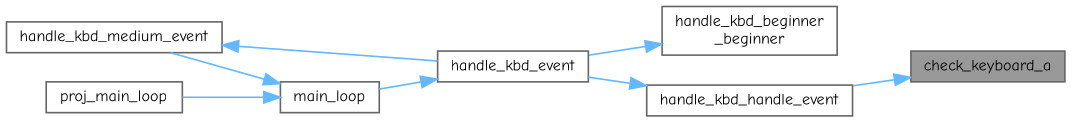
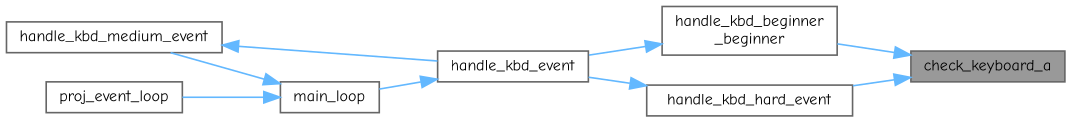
edge "handle_kbd_beginner _beginner" -> "check_keyboard_a": added
node "proj_main_loop": label "proj_main_loop" -> "proj_event_loop"
node "handle_kbd_handle_event": label "handle_kbd_handle_event" -> "handle_kbd_hard_event"
